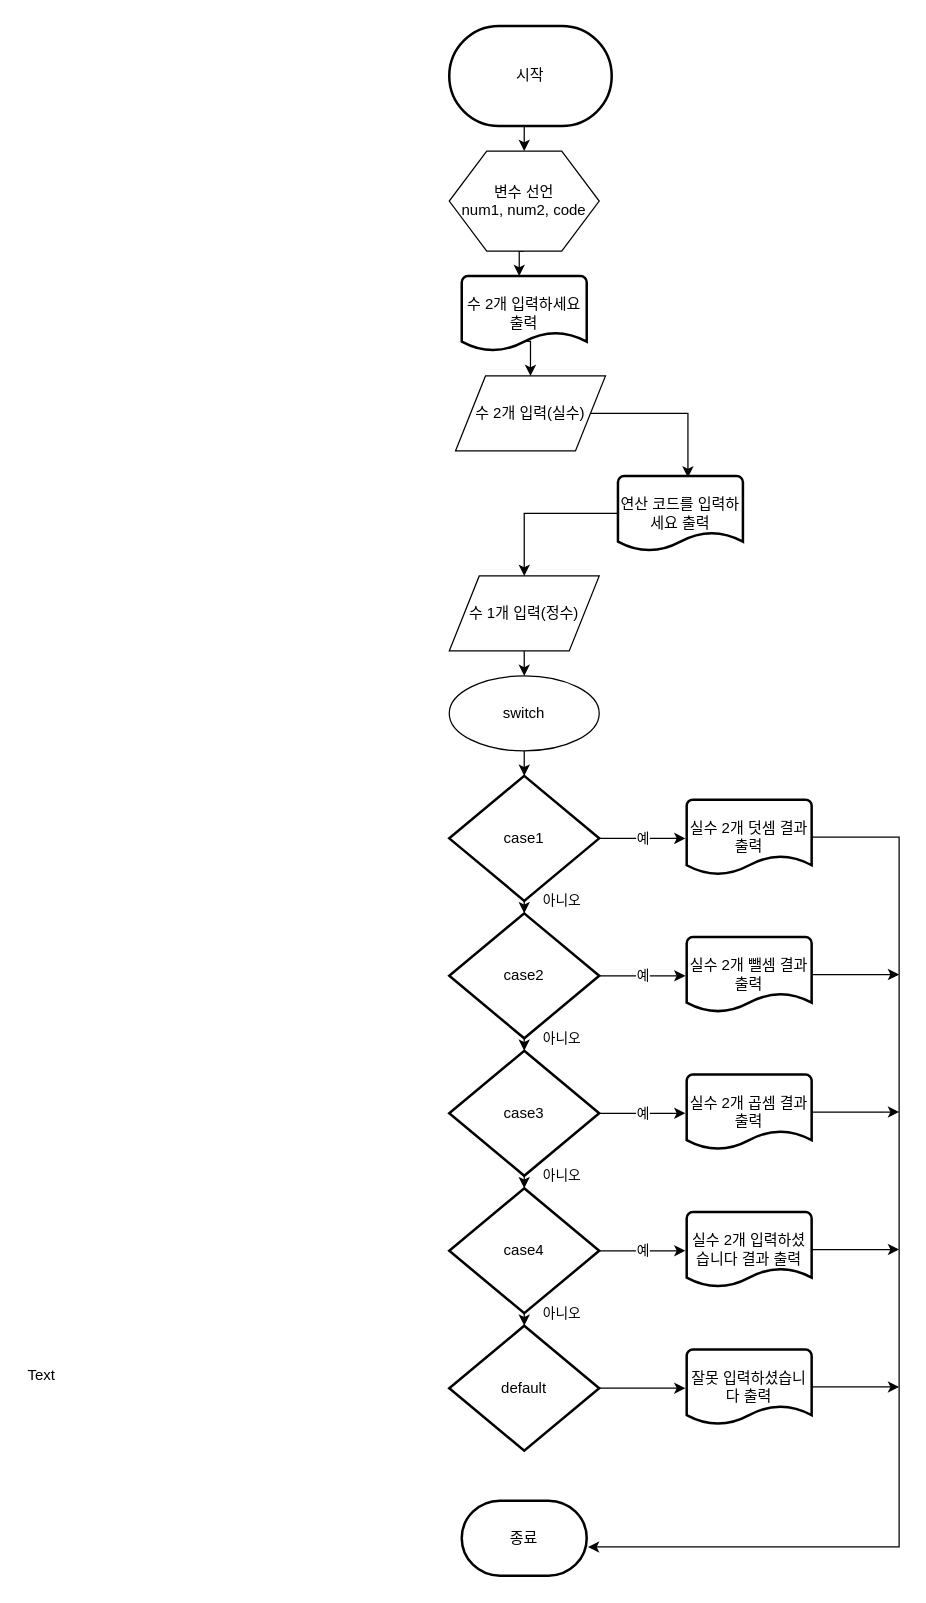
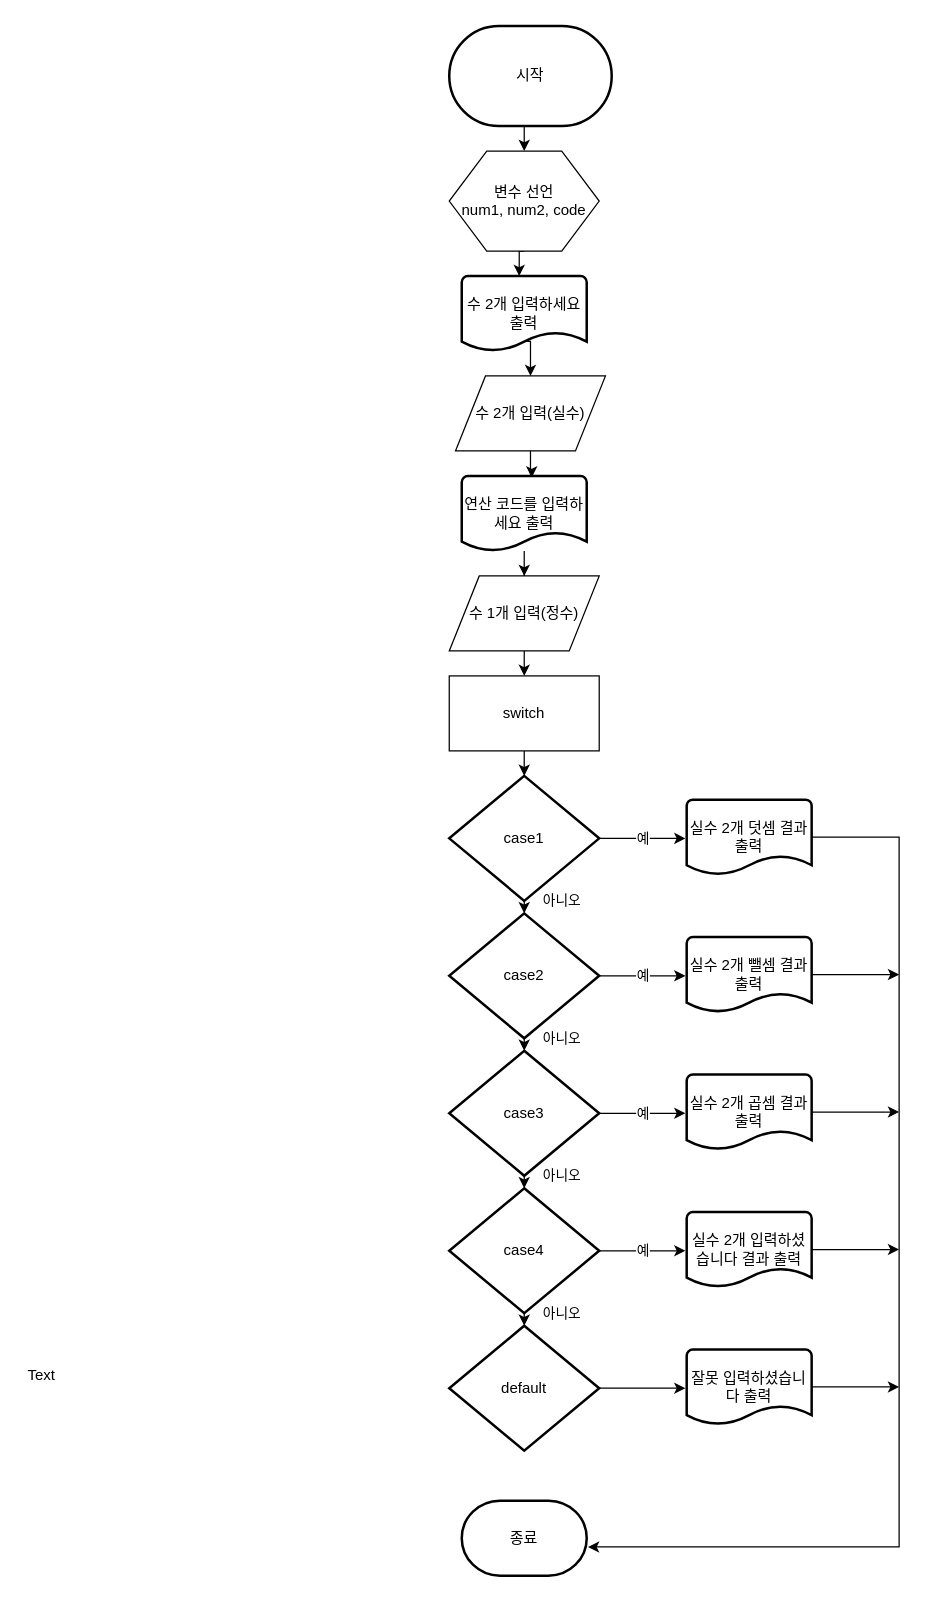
node "연산 코드를 입력하세요 출력": moved (681, 513) -> (524, 513)
node "switch": shape ellipse -> rectangle
